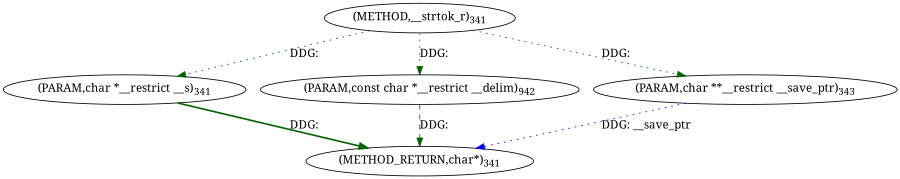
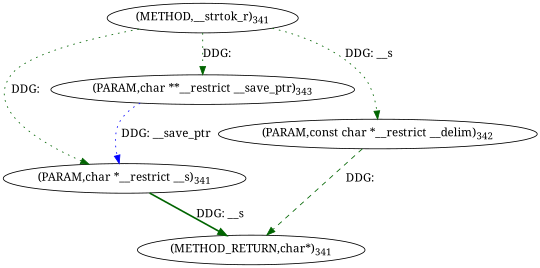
edge "(METHOD,__strtok_r)" -> "(PARAM,const char *__restrict __delim)": label "DDG: " -> "DDG: __s"
node "(PARAM,const char *__restrict __delim)": text "942" -> "342"
edge "(PARAM,char *__restrict __s)" -> "(METHOD_RETURN,char*)": label "DDG: " -> "DDG: __s"
edge "(PARAM,char **__restrict __save_ptr)" -> "(METHOD_RETURN,char*)": now "(PARAM,char **__restrict __save_ptr)" -> "(PARAM,char *__restrict __s)"
